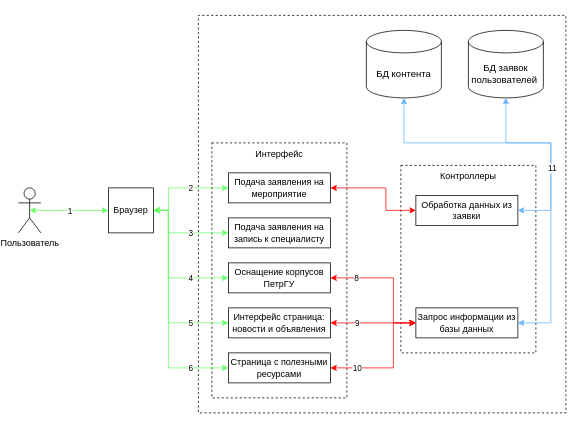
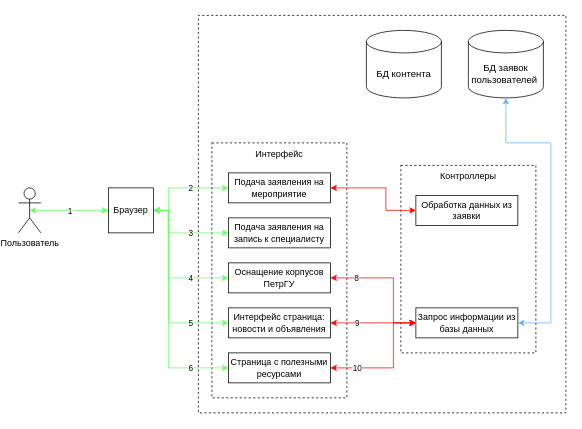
edge "БД контента" -- "Обработка данных из заявки": removed, label "11"
